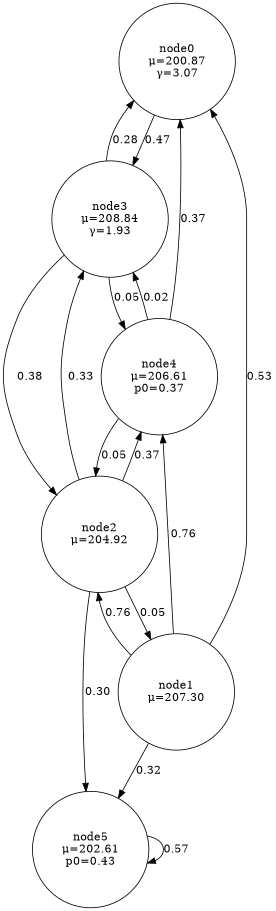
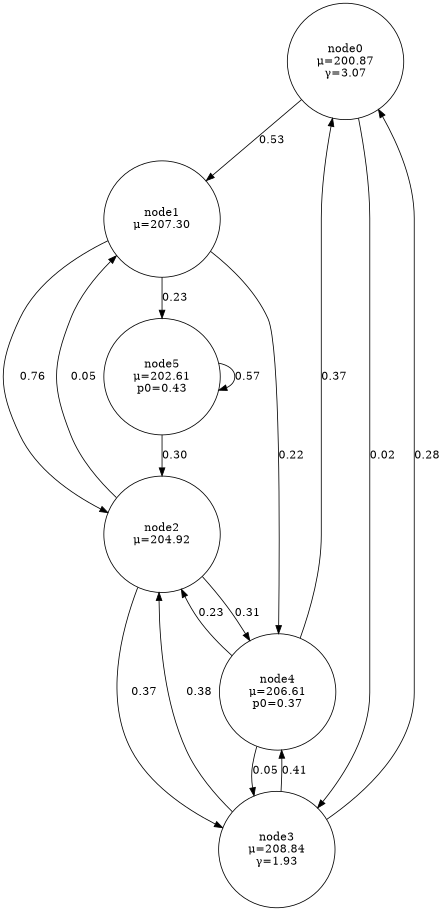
edge "node0 μ=200.87 γ=3.07" -> "node3 μ=208.84 γ=1.93": label "0.47" -> "0.02"
edge "node3 μ=208.84 γ=1.93" -> "node4 μ=206.61 p0=0.37": label "0.05" -> "0.41"
edge "node4 μ=206.61 p0=0.37" -> "node3 μ=208.84 γ=1.93": label "0.02" -> "0.05"
edge "node2 μ=204.92" -> "node3 μ=208.84 γ=1.93": label "0.33" -> "0.37"
edge "node1 μ=207.30" -> "node0 μ=200.87 γ=3.07": reversed
edge "node4 μ=206.61 p0=0.37" -> "node2 μ=204.92": label "0.05" -> "0.23"
edge "node2 μ=204.92" -> "node4 μ=206.61 p0=0.37": label "0.37" -> "0.31"
edge "node1 μ=207.30" -> "node4 μ=206.61 p0=0.37": label "0.76" -> "0.22"
edge "node2 μ=204.92" -> "node5 μ=202.61 p0=0.43": reversed
edge "node1 μ=207.30" -> "node5 μ=202.61 p0=0.43": label "0.32" -> "0.23"
